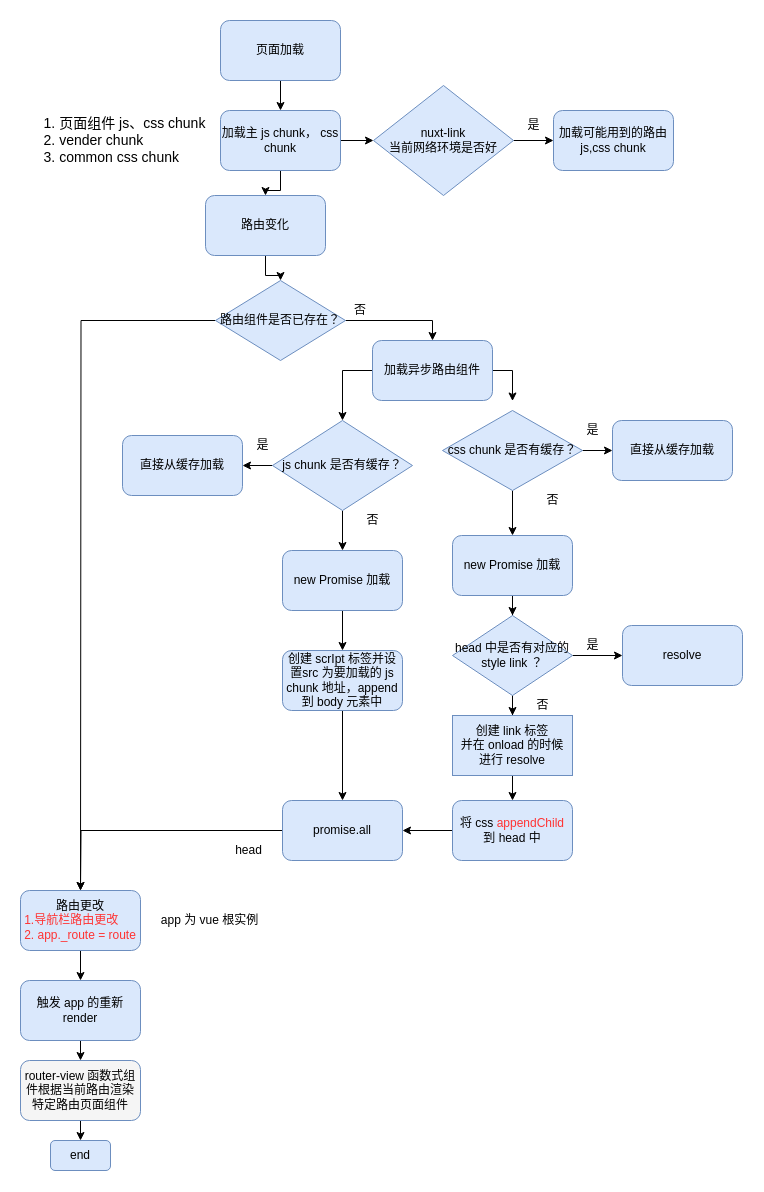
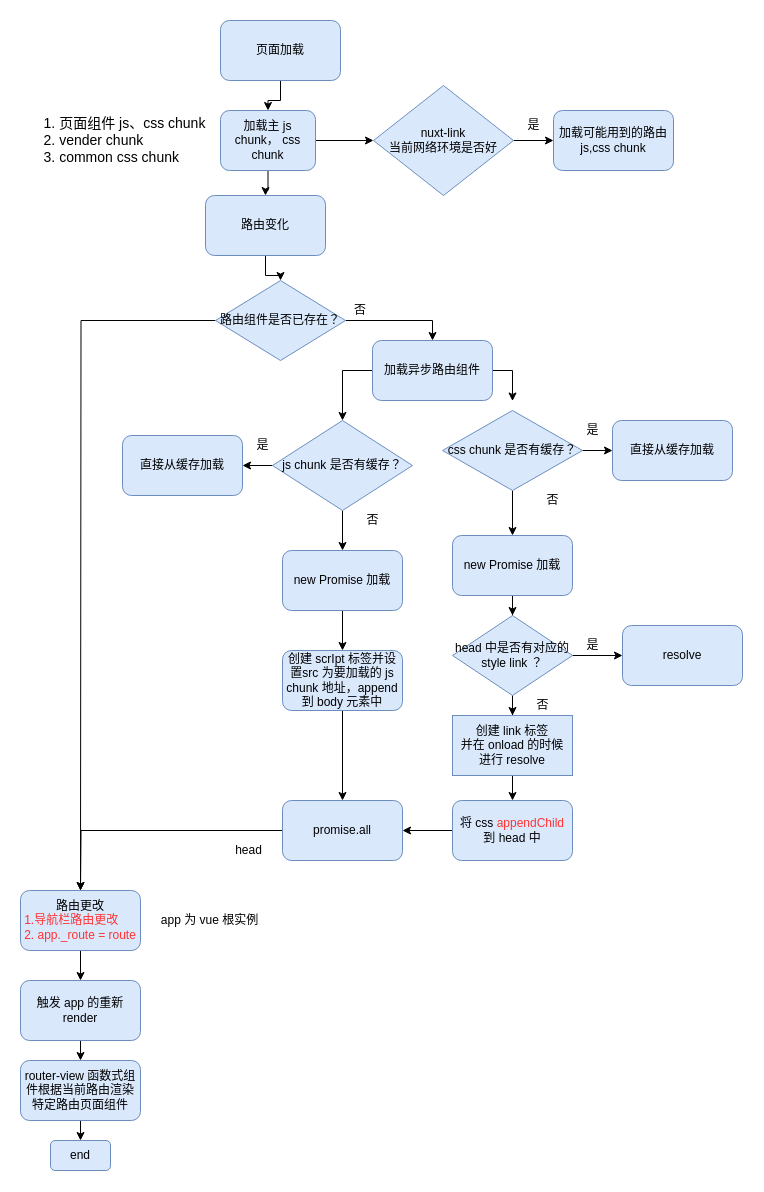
node "加载主 js chunk， css chunk": size 120x60 -> 95x60
node "router-view 函数式组件根据当前路由渲染特定路由页面组件": fillcolor #f5f5f5 -> #dae8fc
